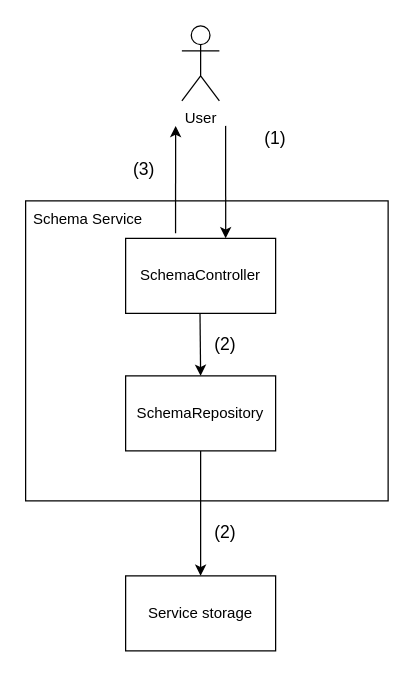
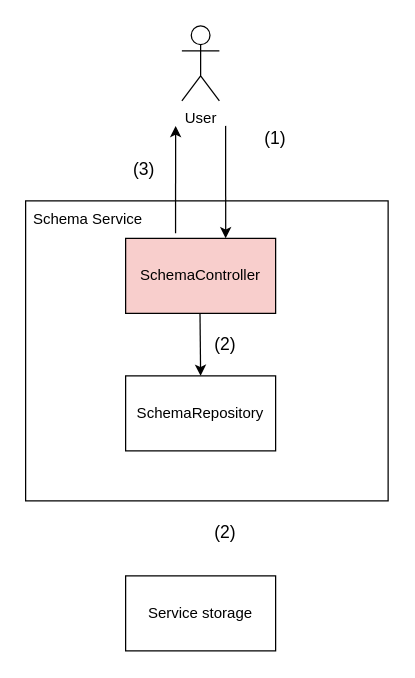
node "SchemaController": fillcolor #ffffff -> #f8cecc
edge "SchemaRepository" -> "Service storage": removed
